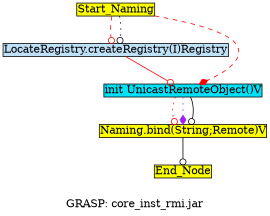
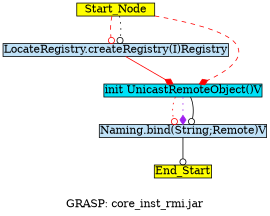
node "Start_Naming": label "Start_Naming" -> "Start_Node"
edge "LocateRegistry.createRegistry(I)Registry" -> "init UnicastRemoteObject()V": arrowhead odot -> diamond
node "Naming.bind(String;Remote)V": fillcolor yellow -> #c0e2f8
node "End_Node": label "End_Node" -> "End_Start"
